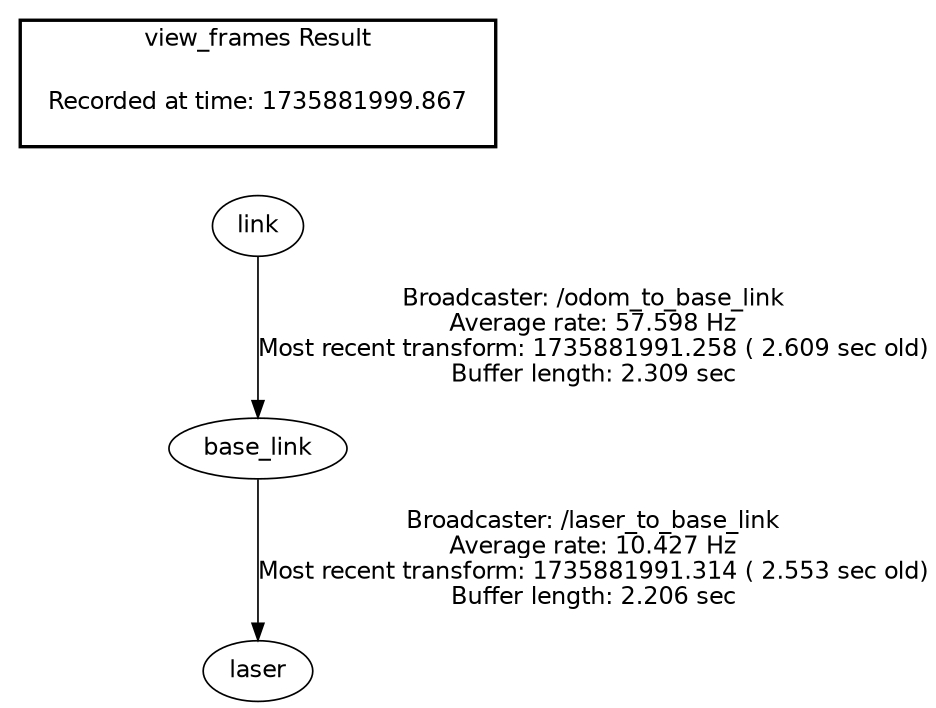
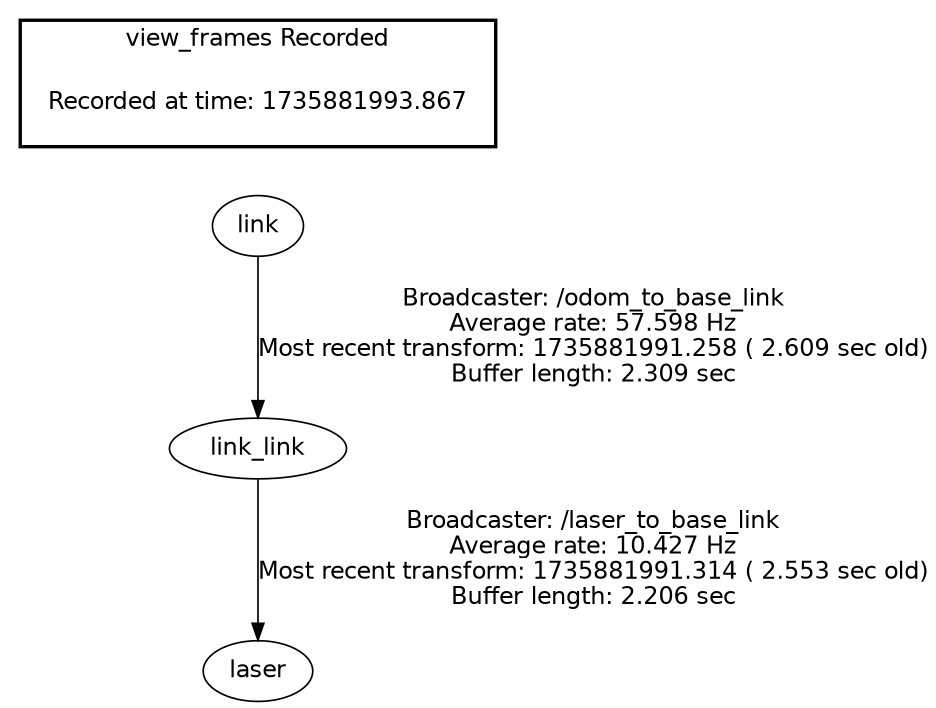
cluster "view_frames Result": label "view_frames Result" -> "view_frames Recorded"
node "Recorded at time: 1735881999.867": label "Recorded at time: 1735881999.867" -> "Recorded at time: 1735881993.867"
node "base_link": label "base_link" -> "link_link"
